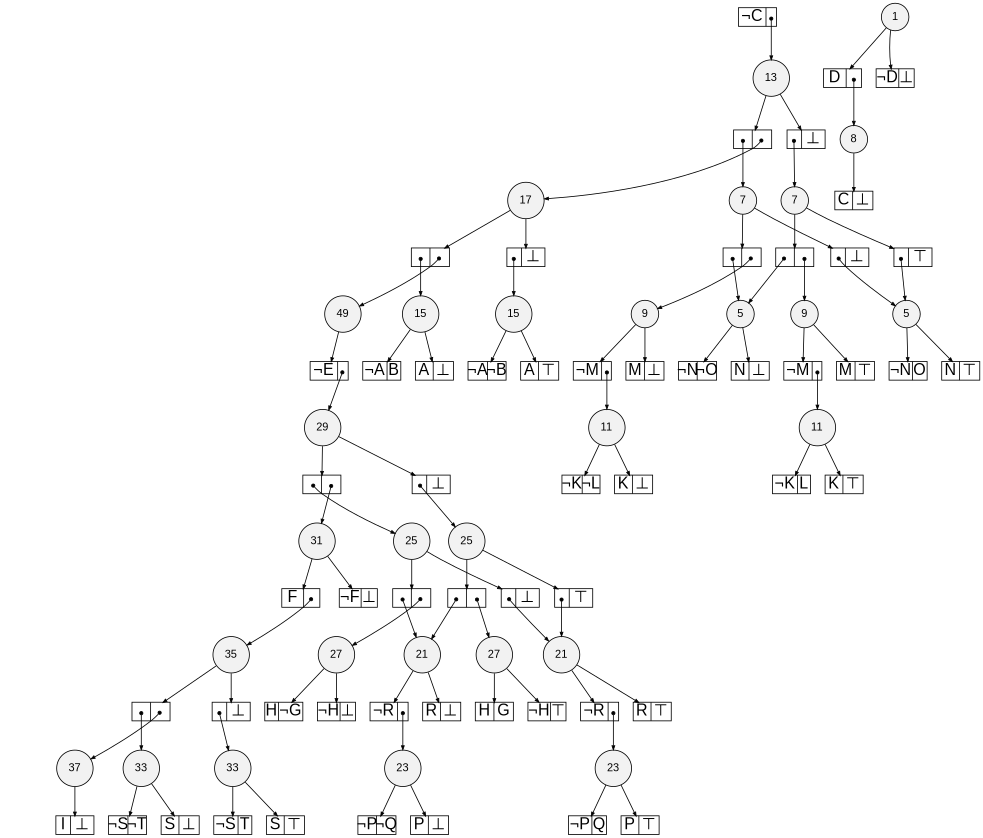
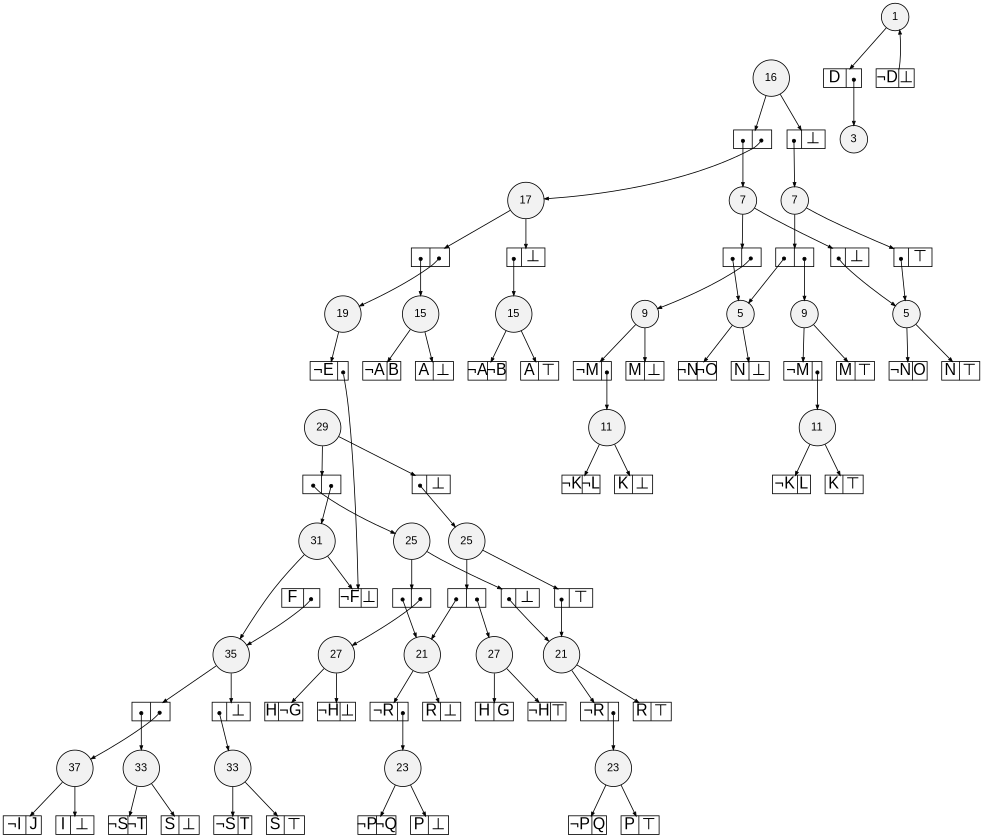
node "¬C": removed
edge "1" -> "¬D": reversed
node "13": label "13" -> "16"
node "8": label "8" -> "3"
node "C": removed
node "49": label "49" -> "19"
edge "¬E" -- "29": now "¬E" -- "¬F"
edge "31" -> "F": now "31" -> "35"
node "¬I": added
